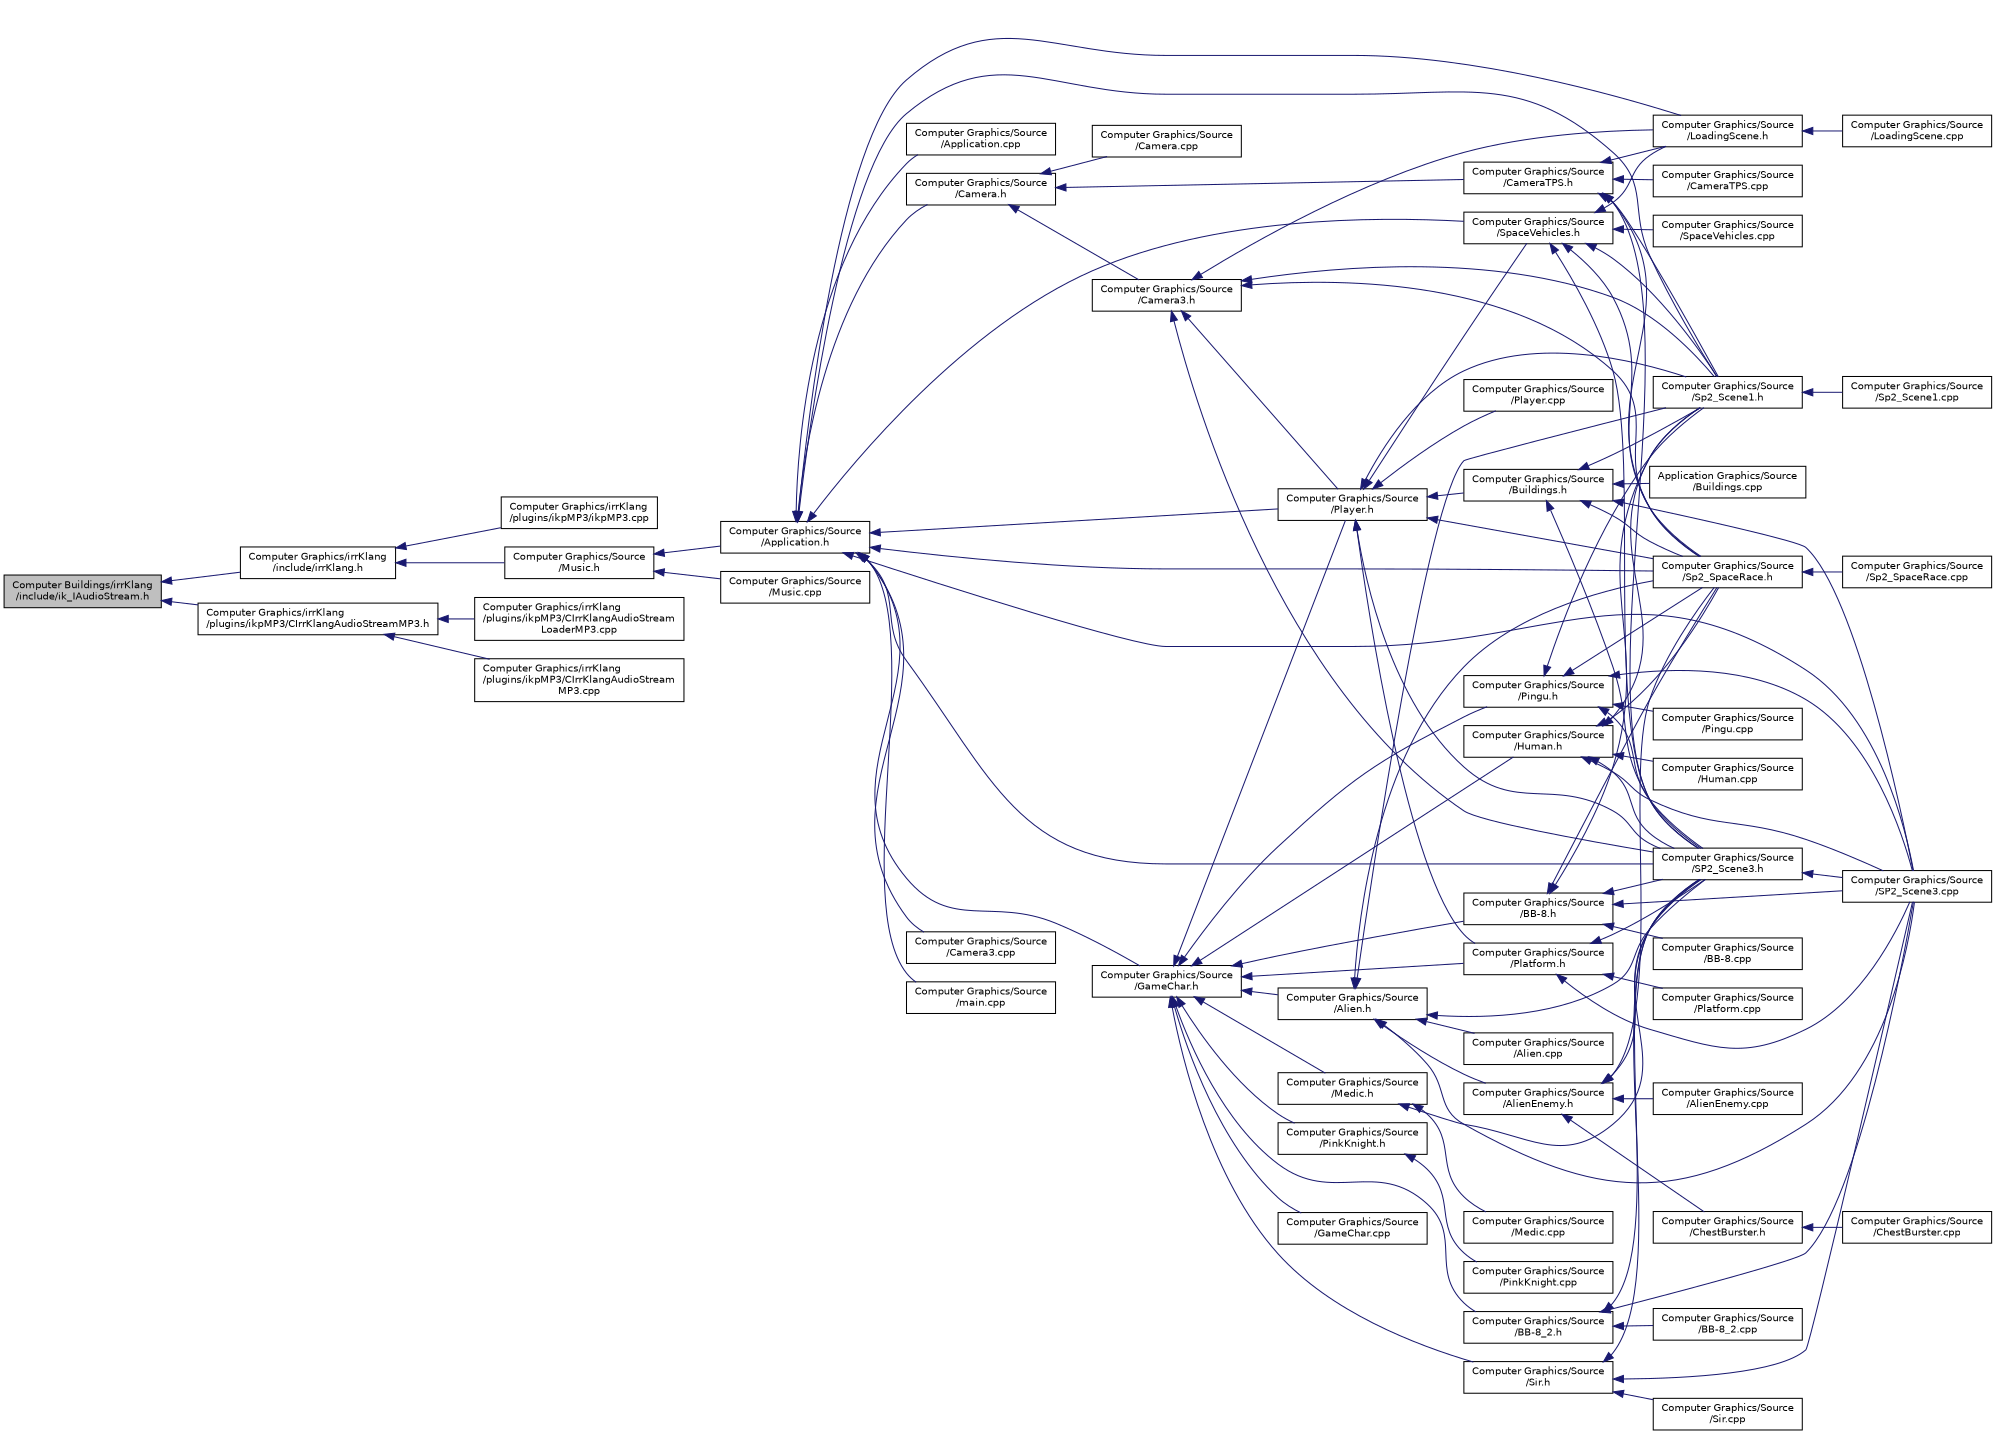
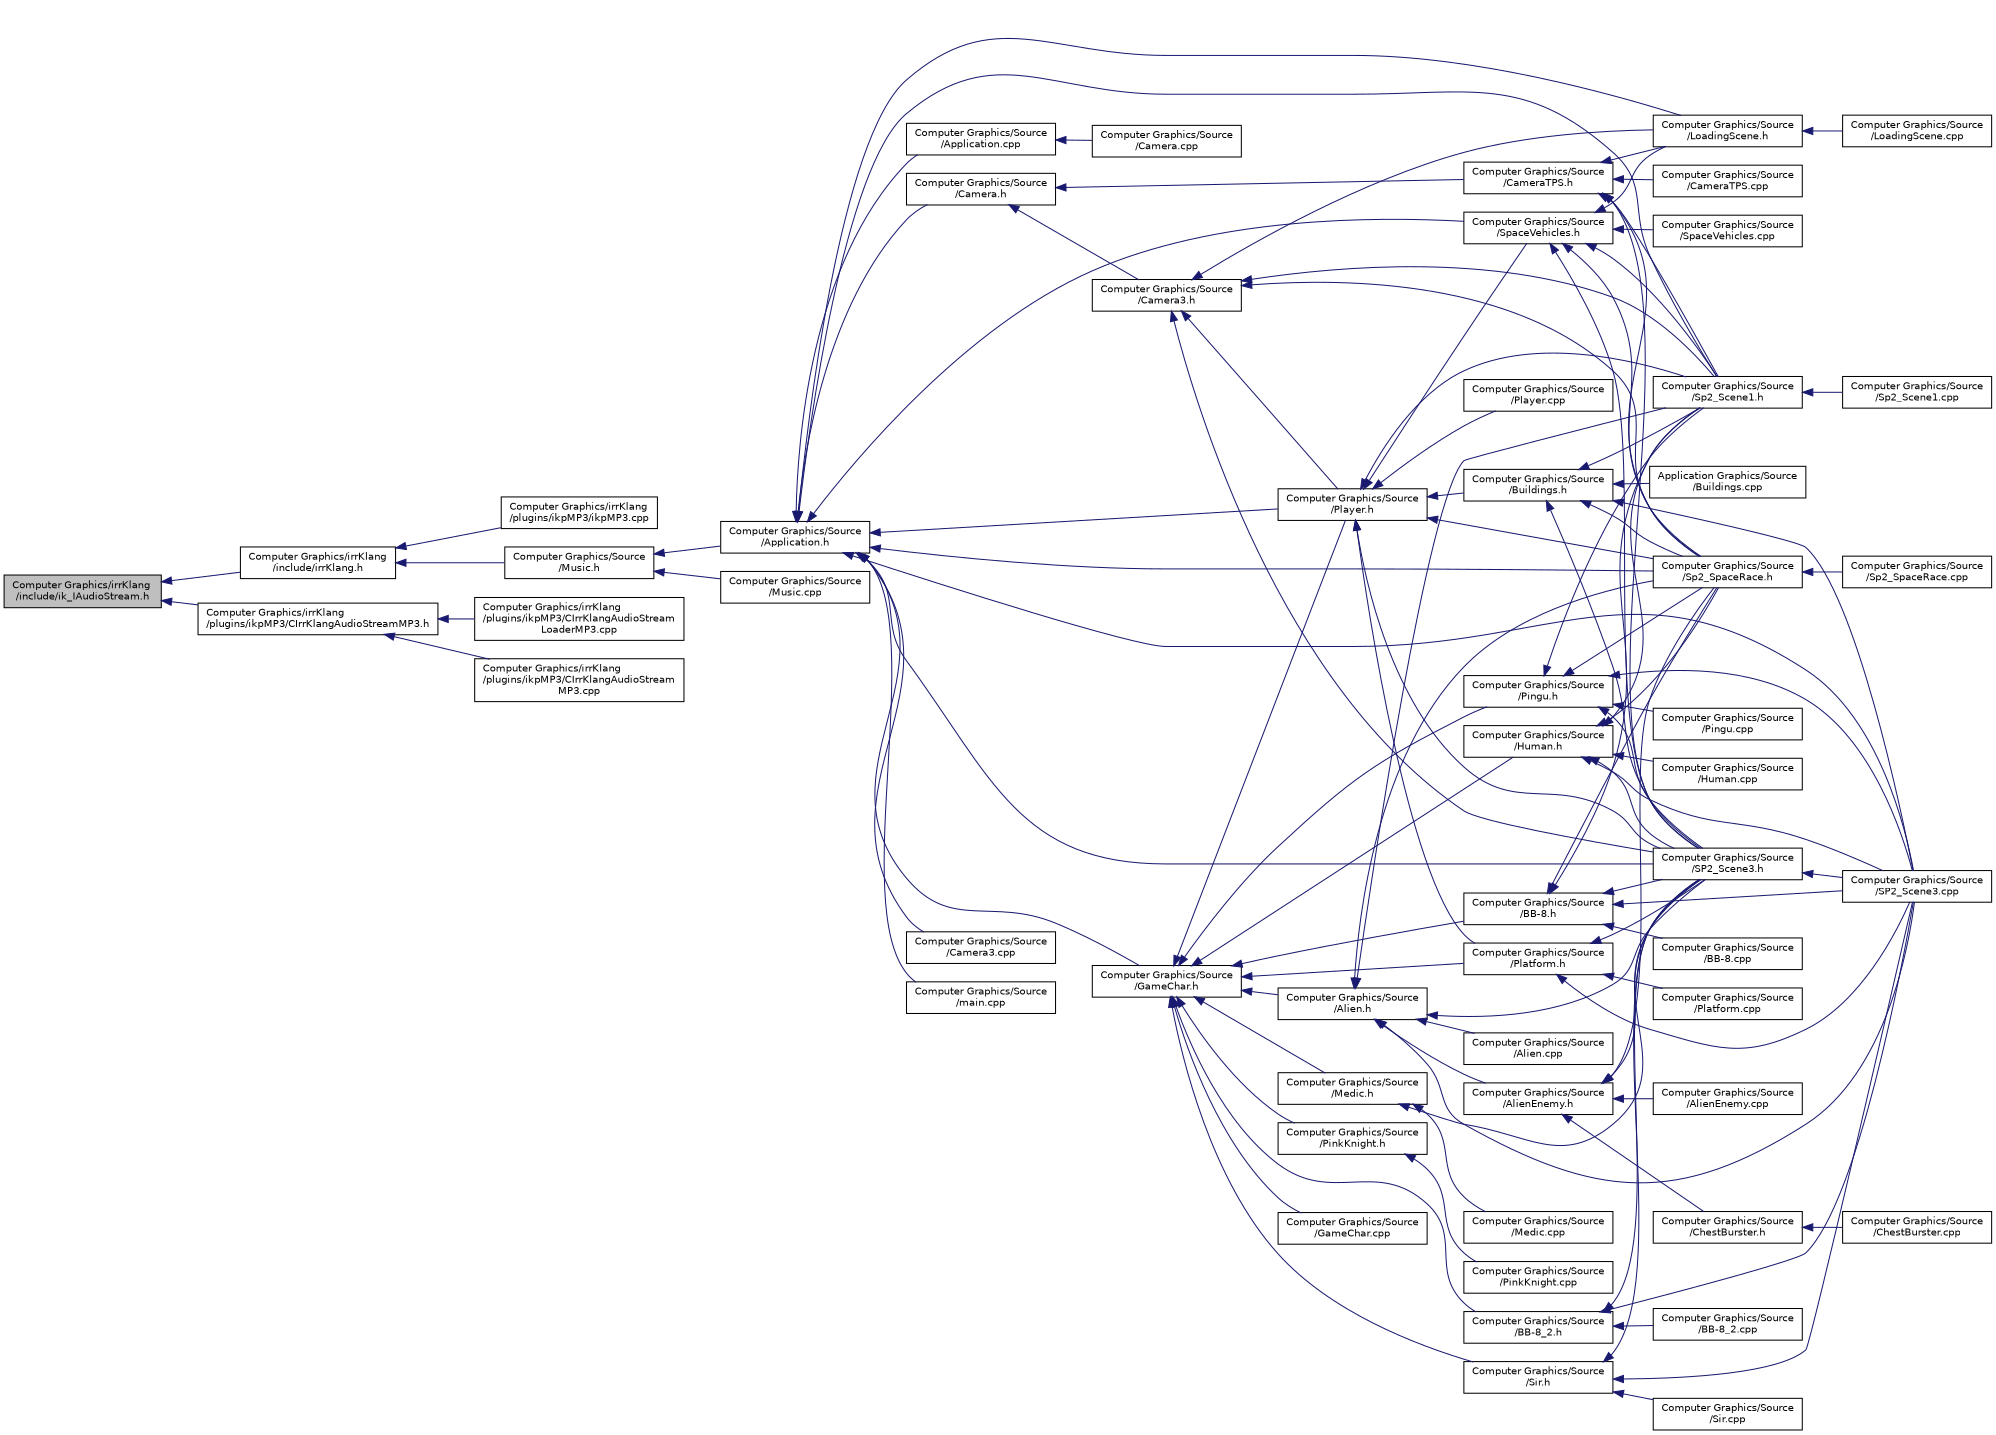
edge "Computer Graphics/Source /Camera.cpp" -> "Computer Graphics/Source /Camera.h": now "Computer Graphics/Source /Camera.cpp" -> "Computer Graphics/Source /Application.cpp"
node "Computer Buildings/irrKlang /include/ik_IAudioStream.h": label "Computer Buildings/irrKlang /include/ik_IAudioStream.h" -> "Computer Graphics/irrKlang /include/ik_IAudioStream.h"
